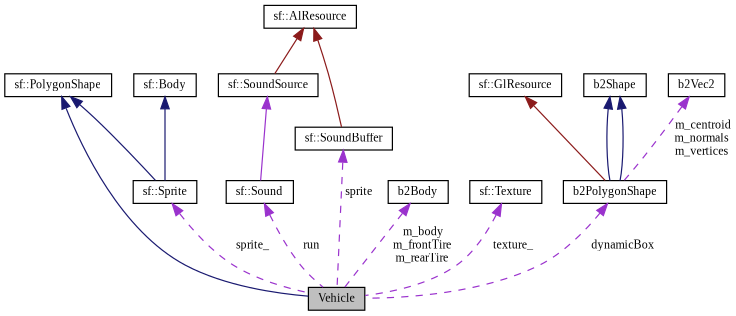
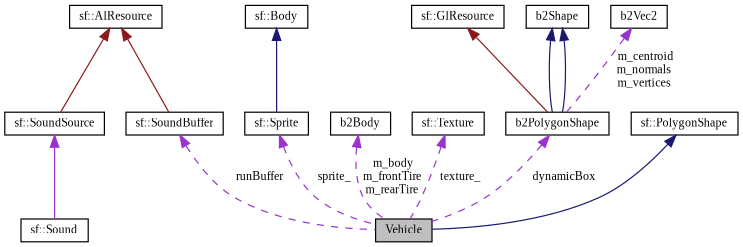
edge "sf::Sprite" -> "sf::PolygonShape": removed
edge "Vehicle" -> "sf::SoundBuffer": label " sprite" -> " runBuffer"
edge "Vehicle" -> "sf::Sound": removed, label "run"
